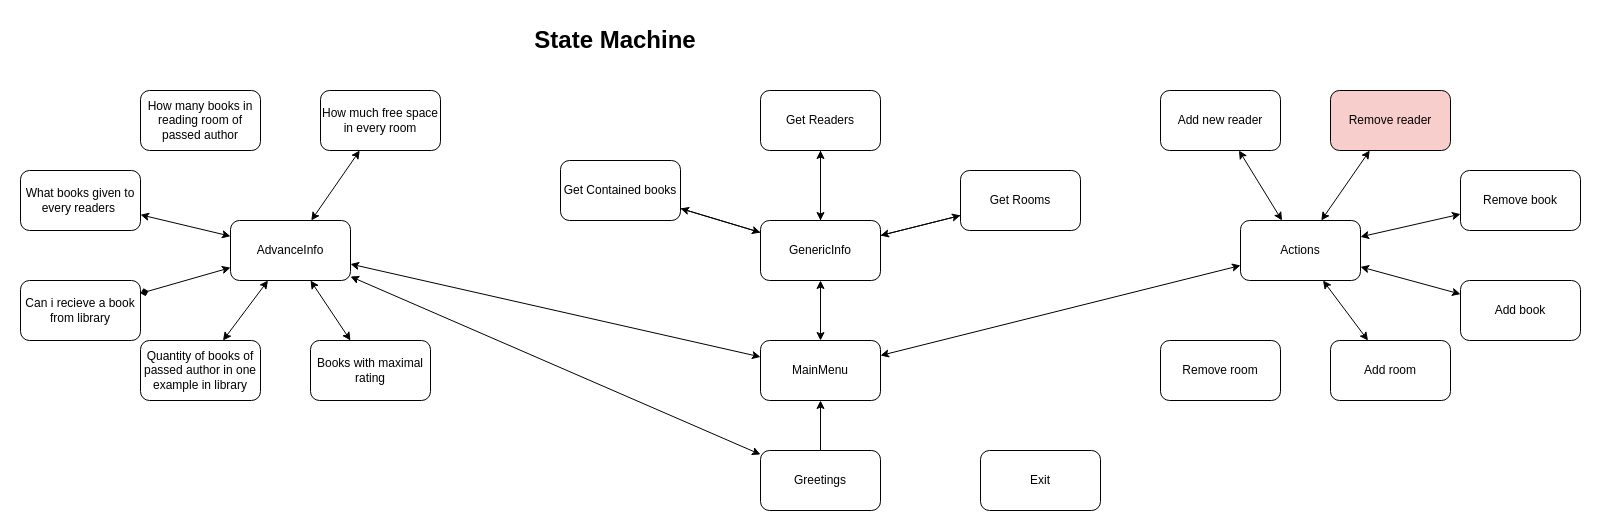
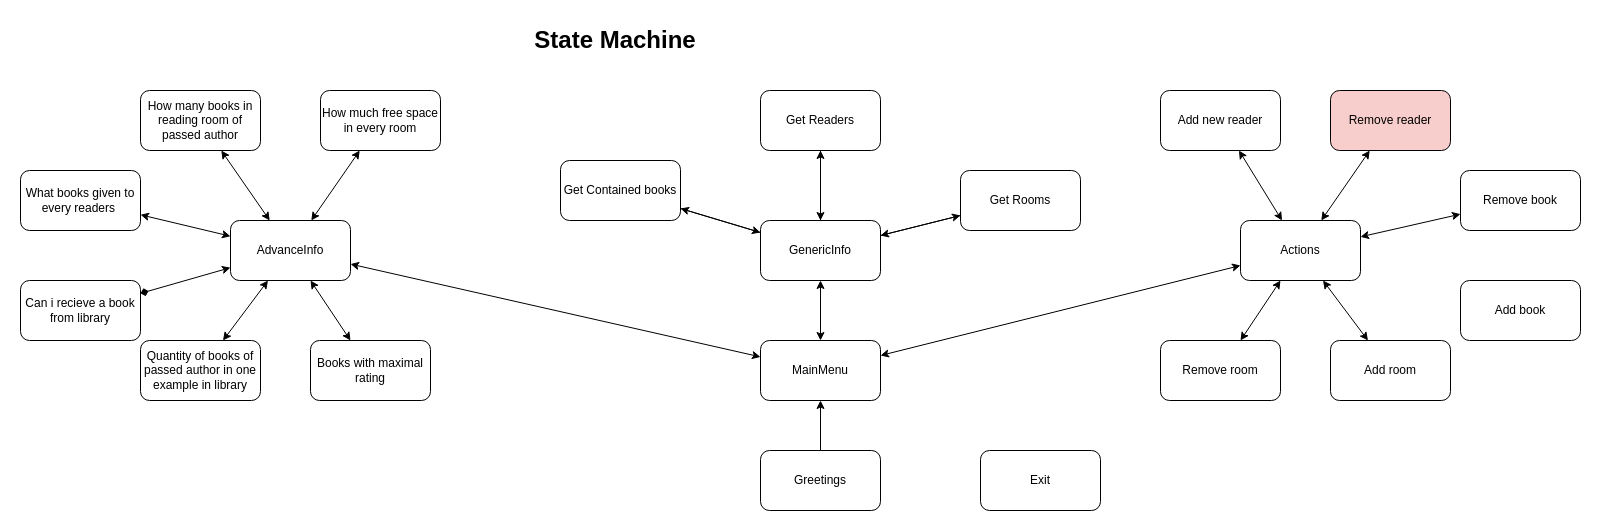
edge "Actions" -- "Add book": removed
edge "Actions" -- "Remove room": added
edge "AdvanceInfo" -- "Greetings": now "AdvanceInfo" -- "How many books in reading room of passed author"
